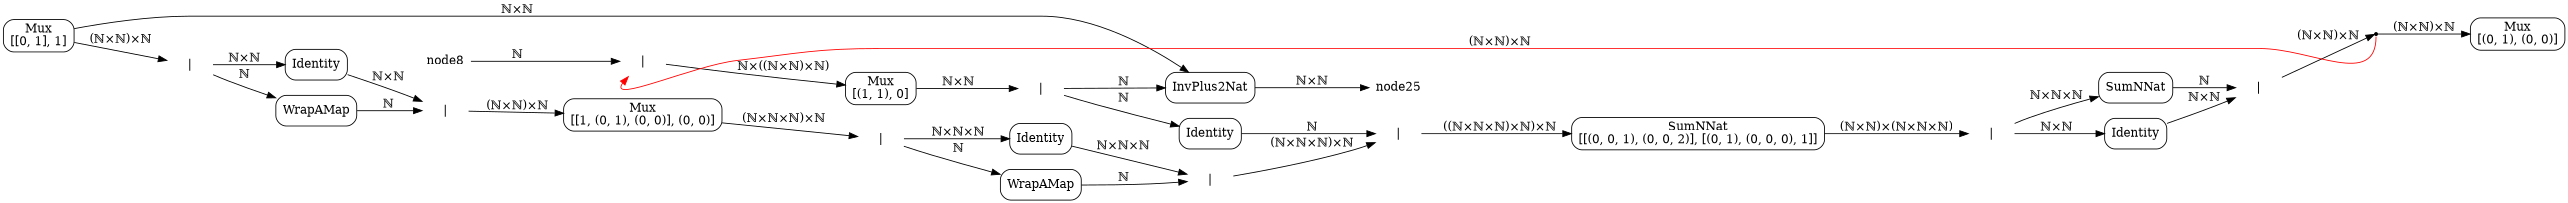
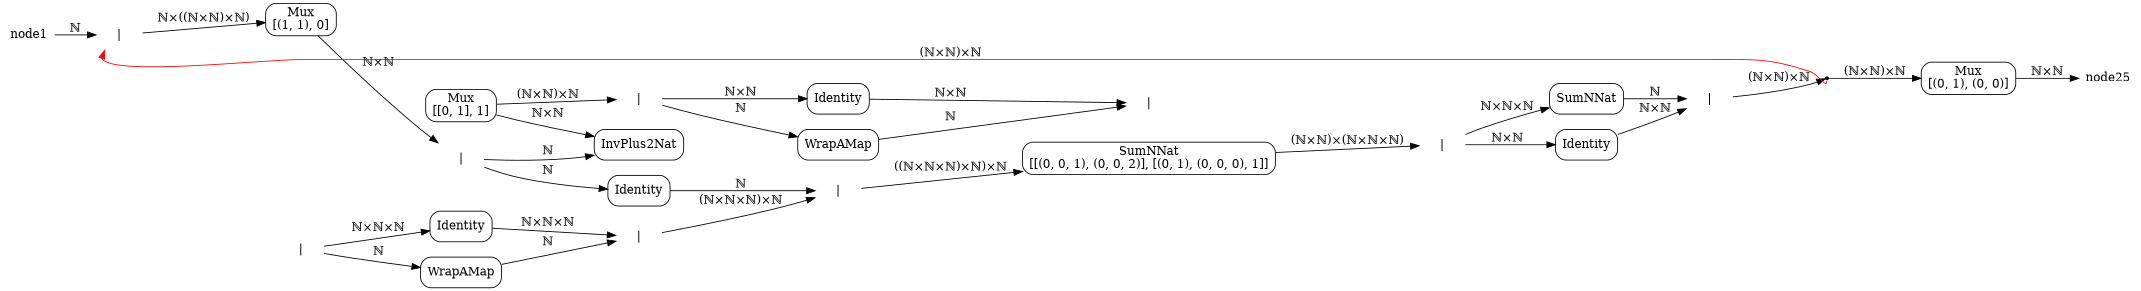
node "node8": label "node8" -> "node1"
edge "InvPlus2Nat" -> "node25": now "Mux [(0, 1), (0, 0)]" -> "node25"
node "Mux [[1, (0, 1), (0, 0)], (0, 0)]": removed
